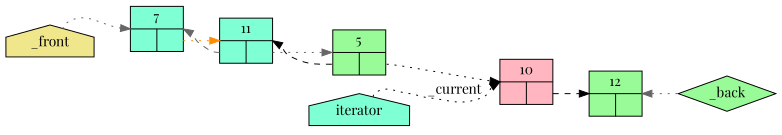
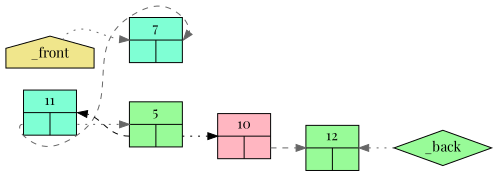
edge "7" -> "11": removed
edge "10" -> "12": color black -> gray40
node "iterator": removed
